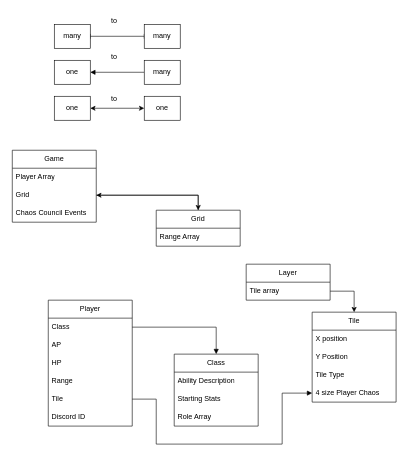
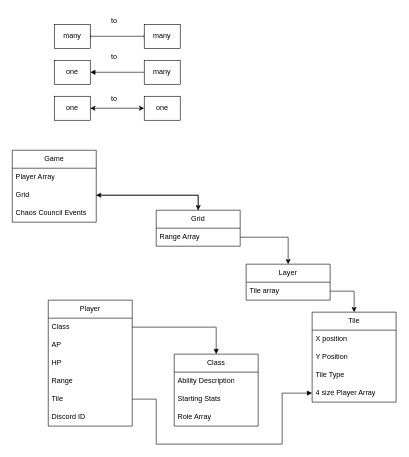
edge "Range Array" -> "Layer": added
node "4 size Player Chaos": label "4 size Player Chaos" -> "4 size Player Array"
